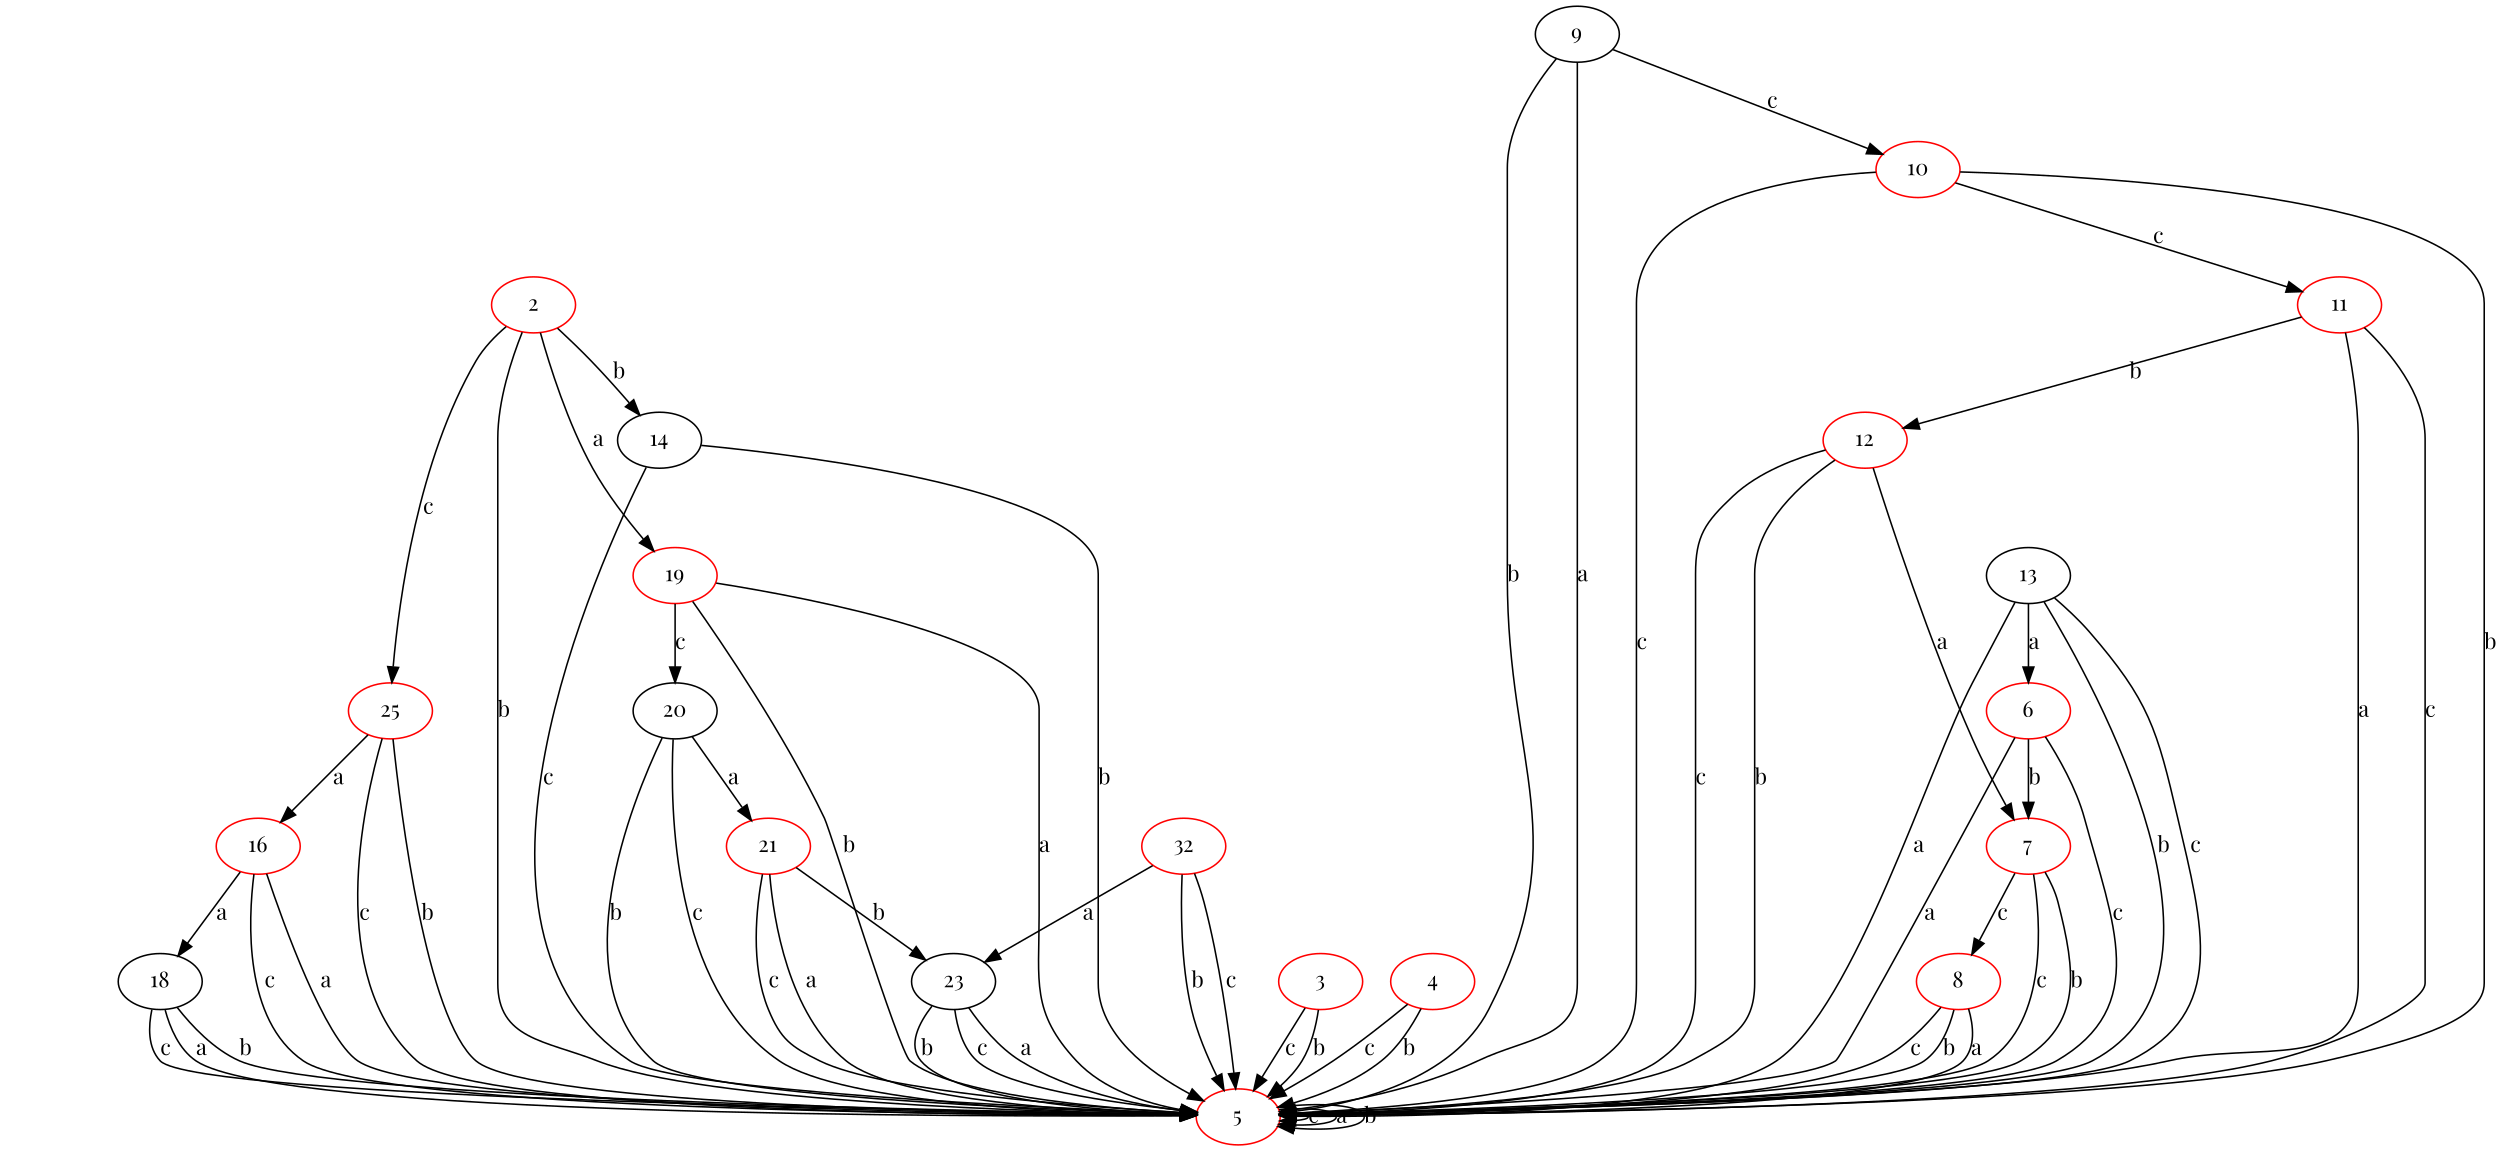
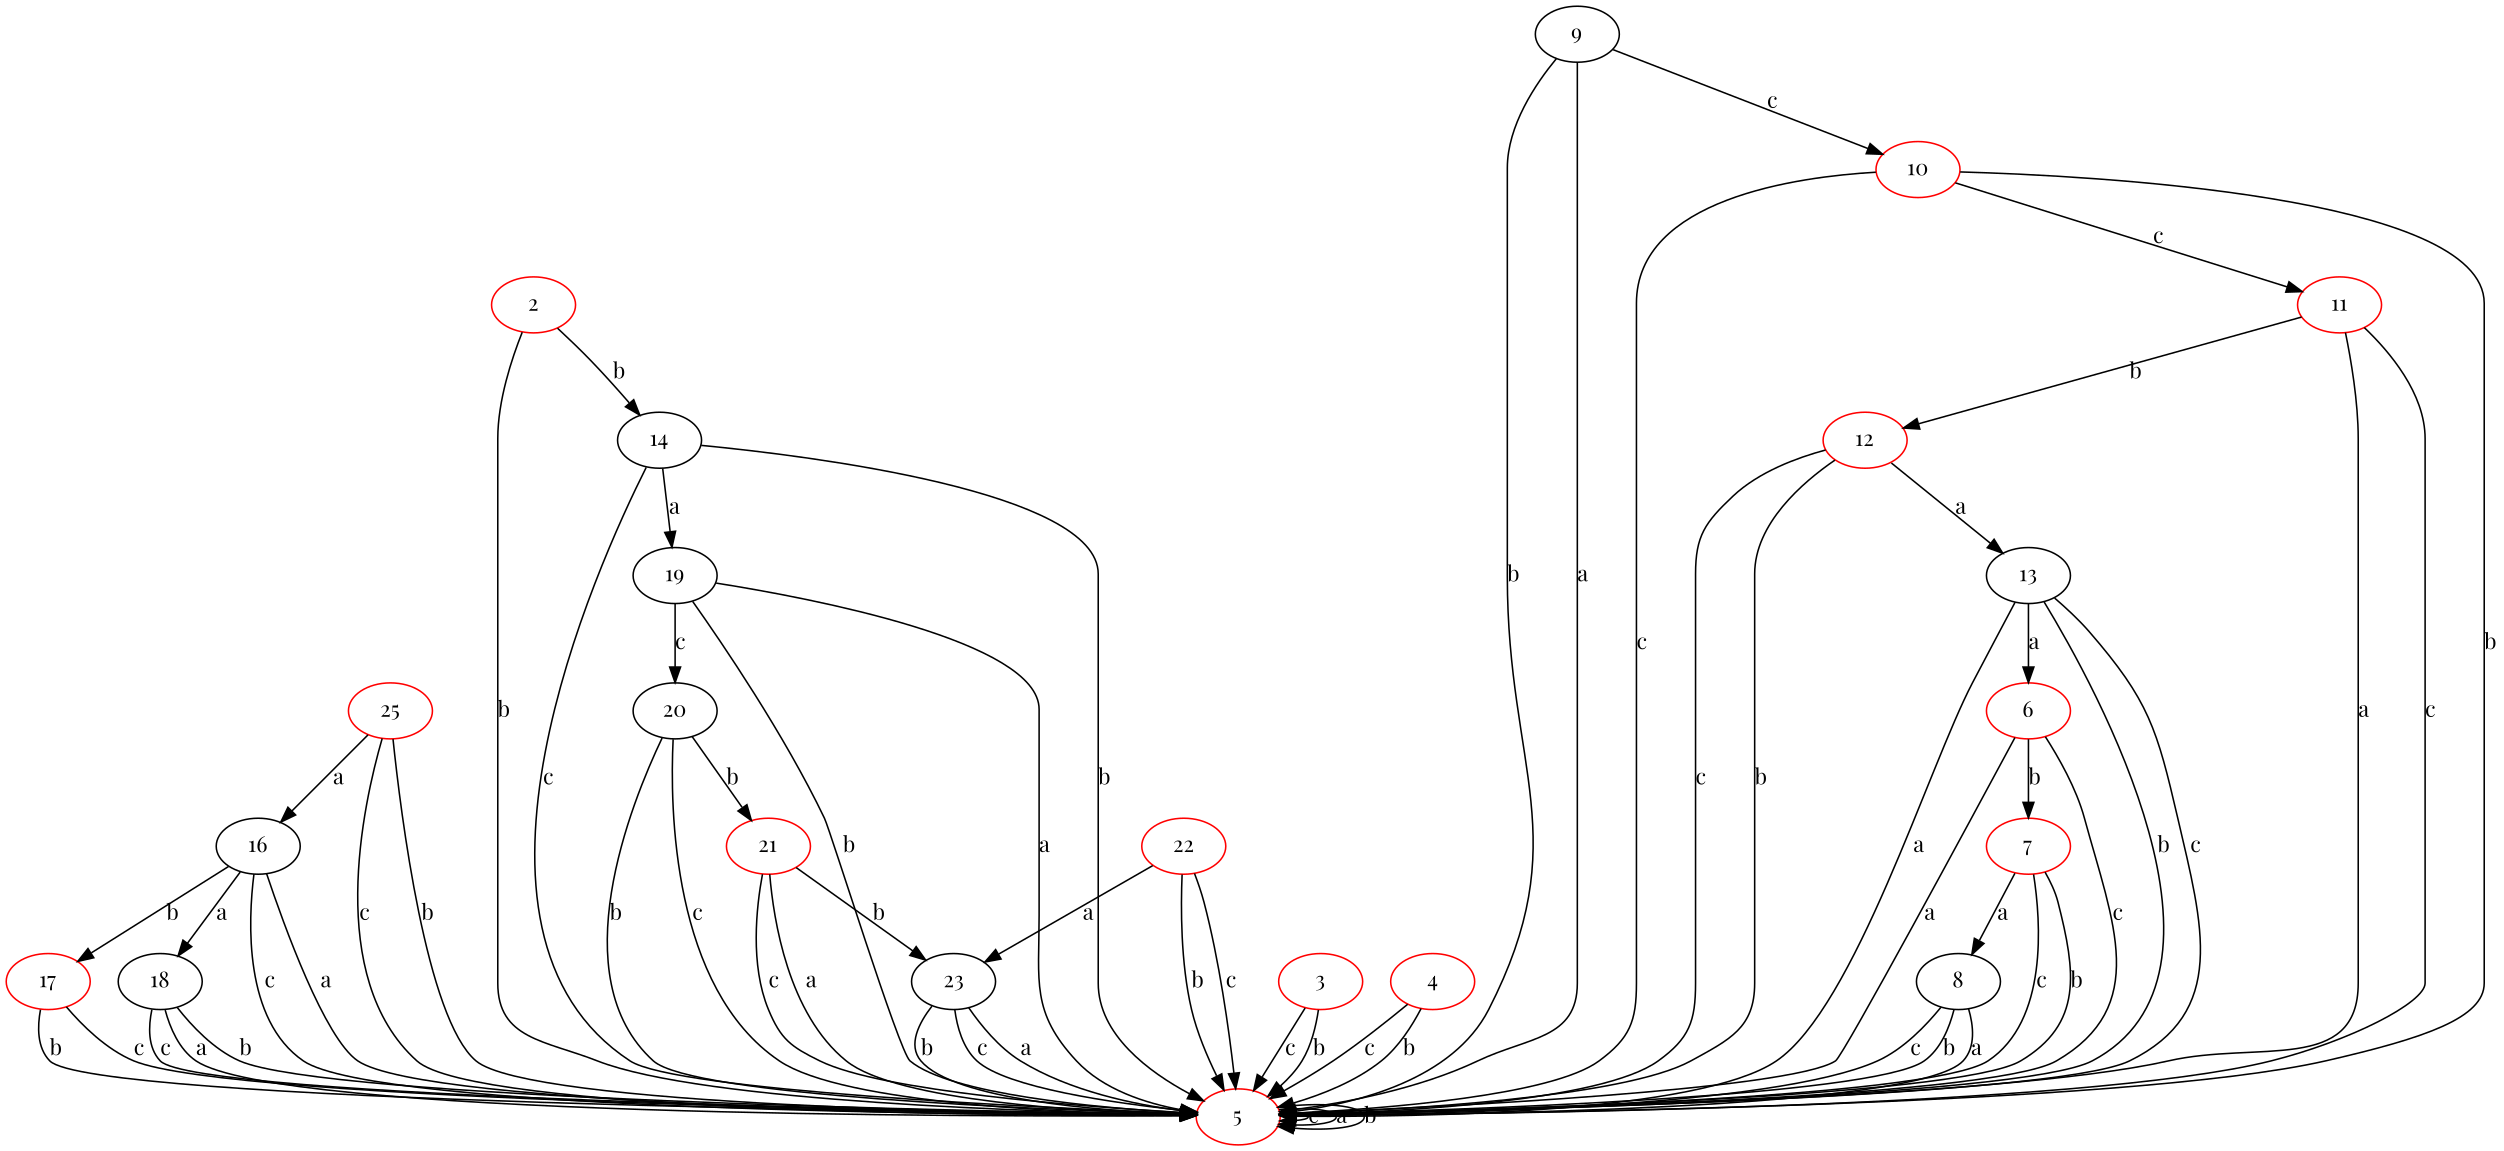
edge "2" -> "19": now "14" -> "19"
edge "2" -> "25": removed, label "c"
node "19": color red -> black
edge "12" -> "7": now "12" -> "13"
edge "20" -> "21": label "a" -> "b"
node "16": color red -> black
node "32": label "32" -> "22"
edge "7" -> "8": label "c" -> "a"
node "17": added
node "8": color red -> black
